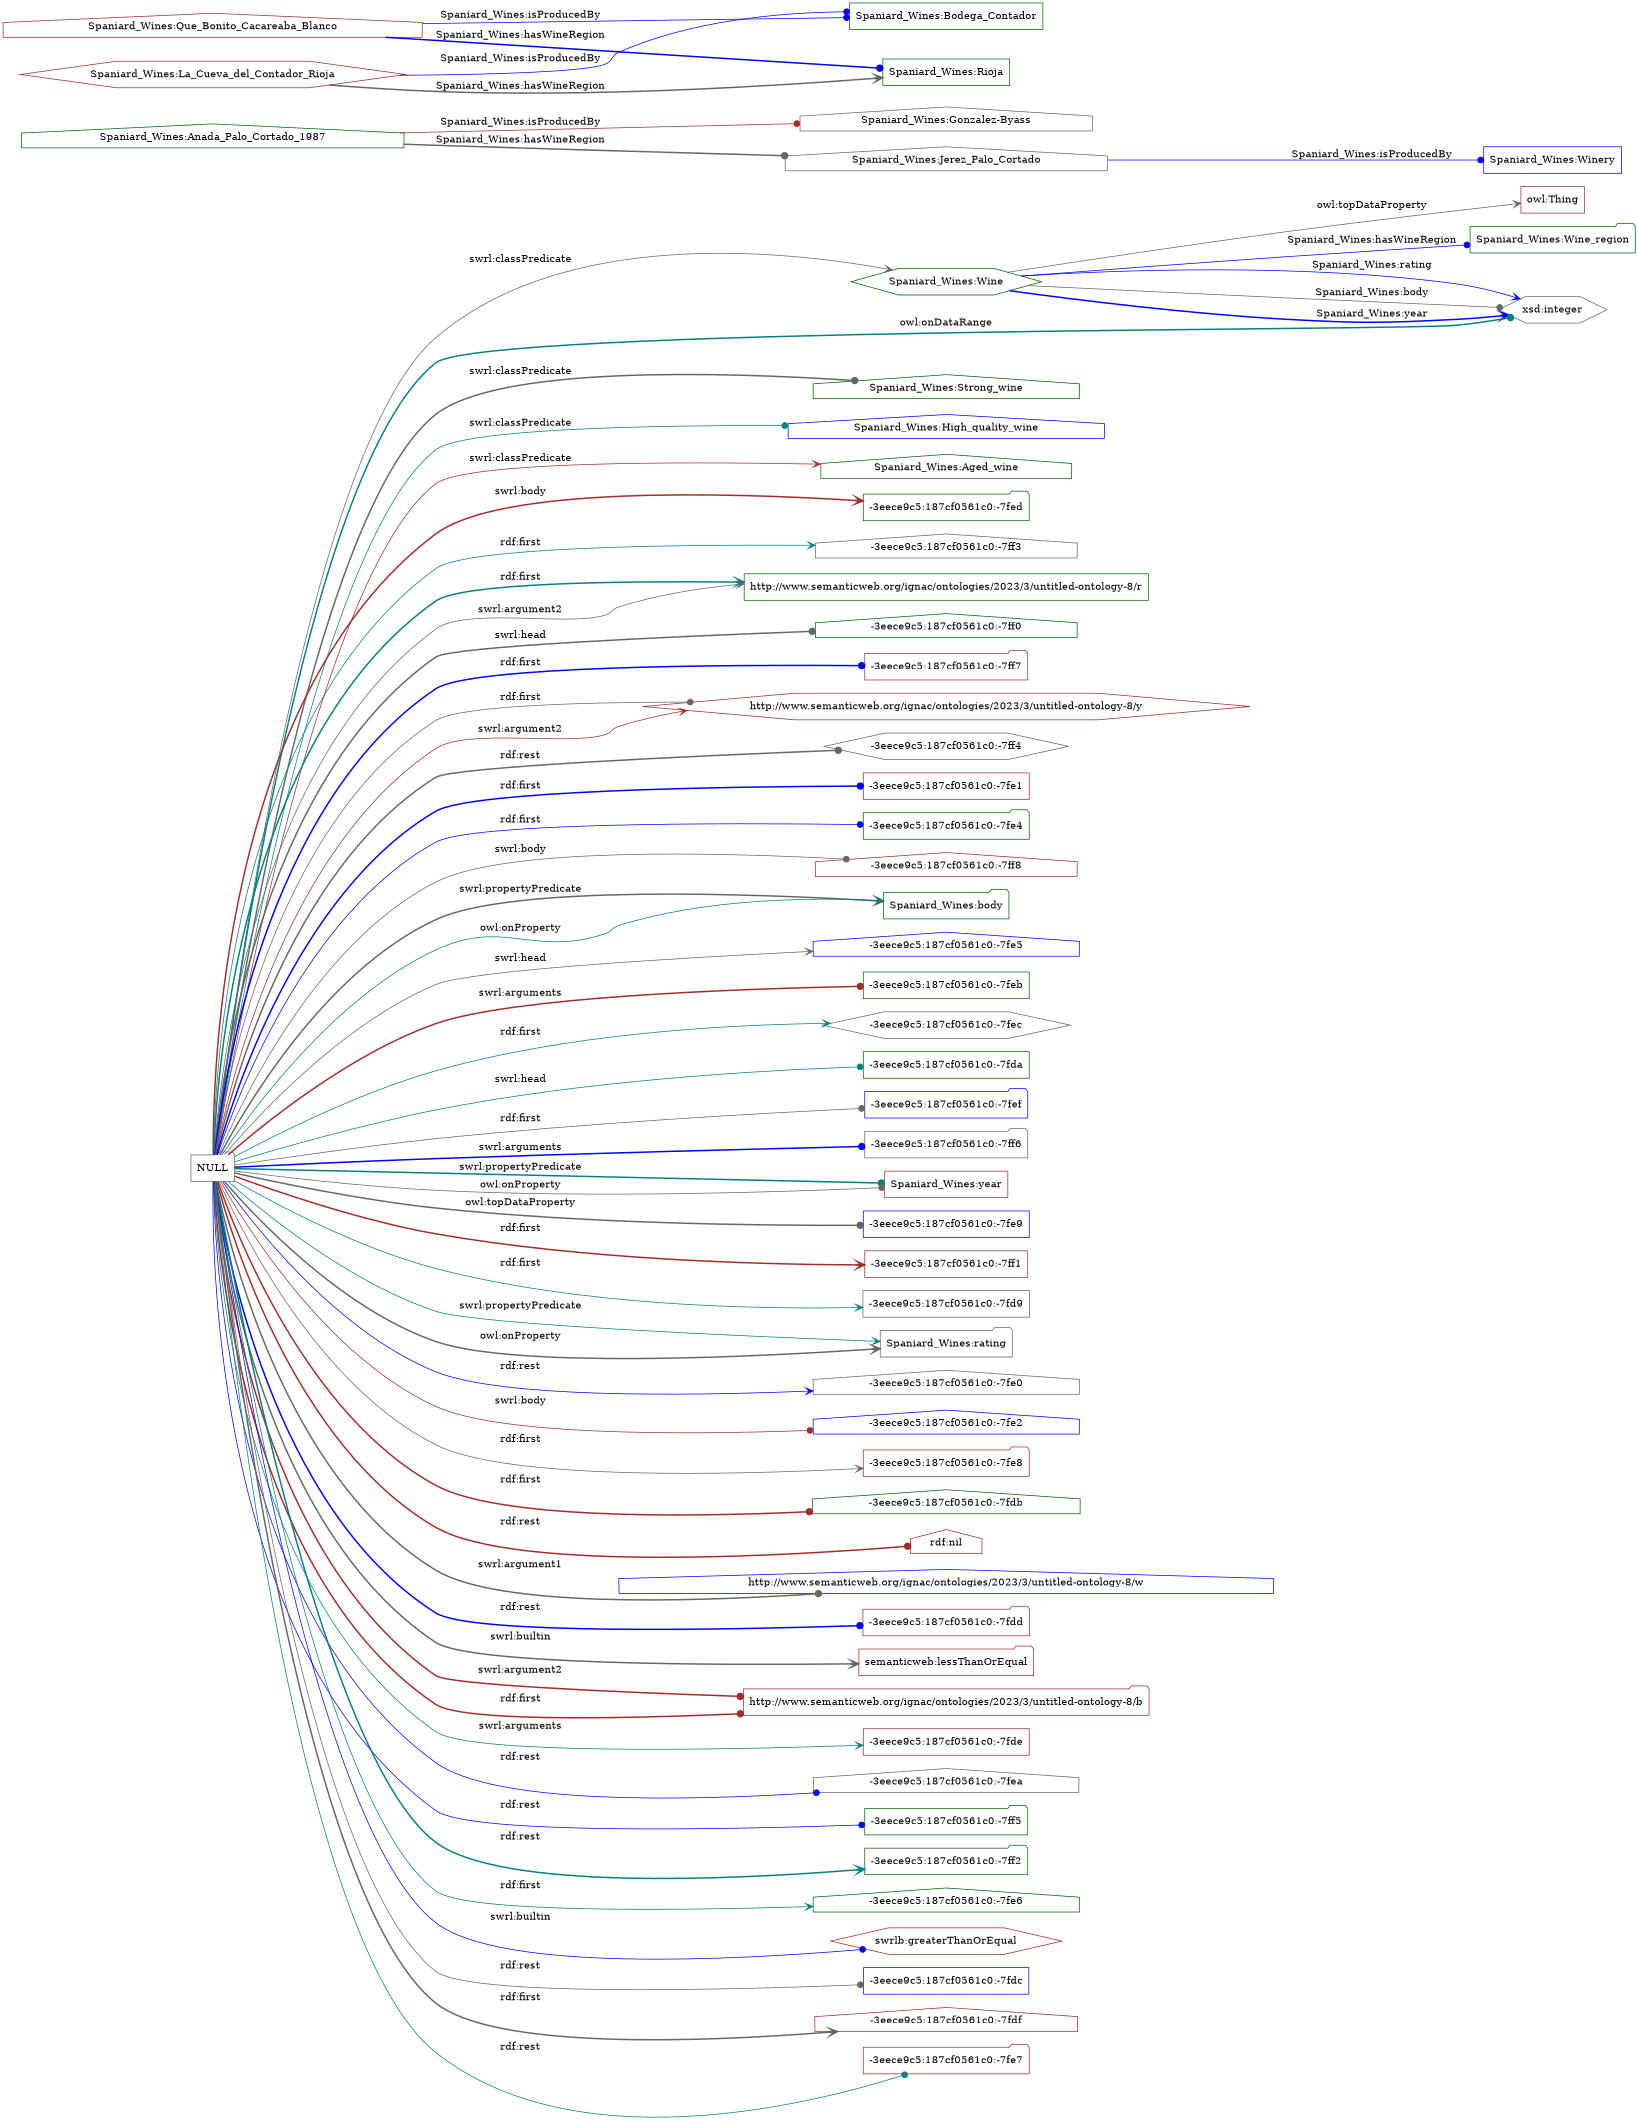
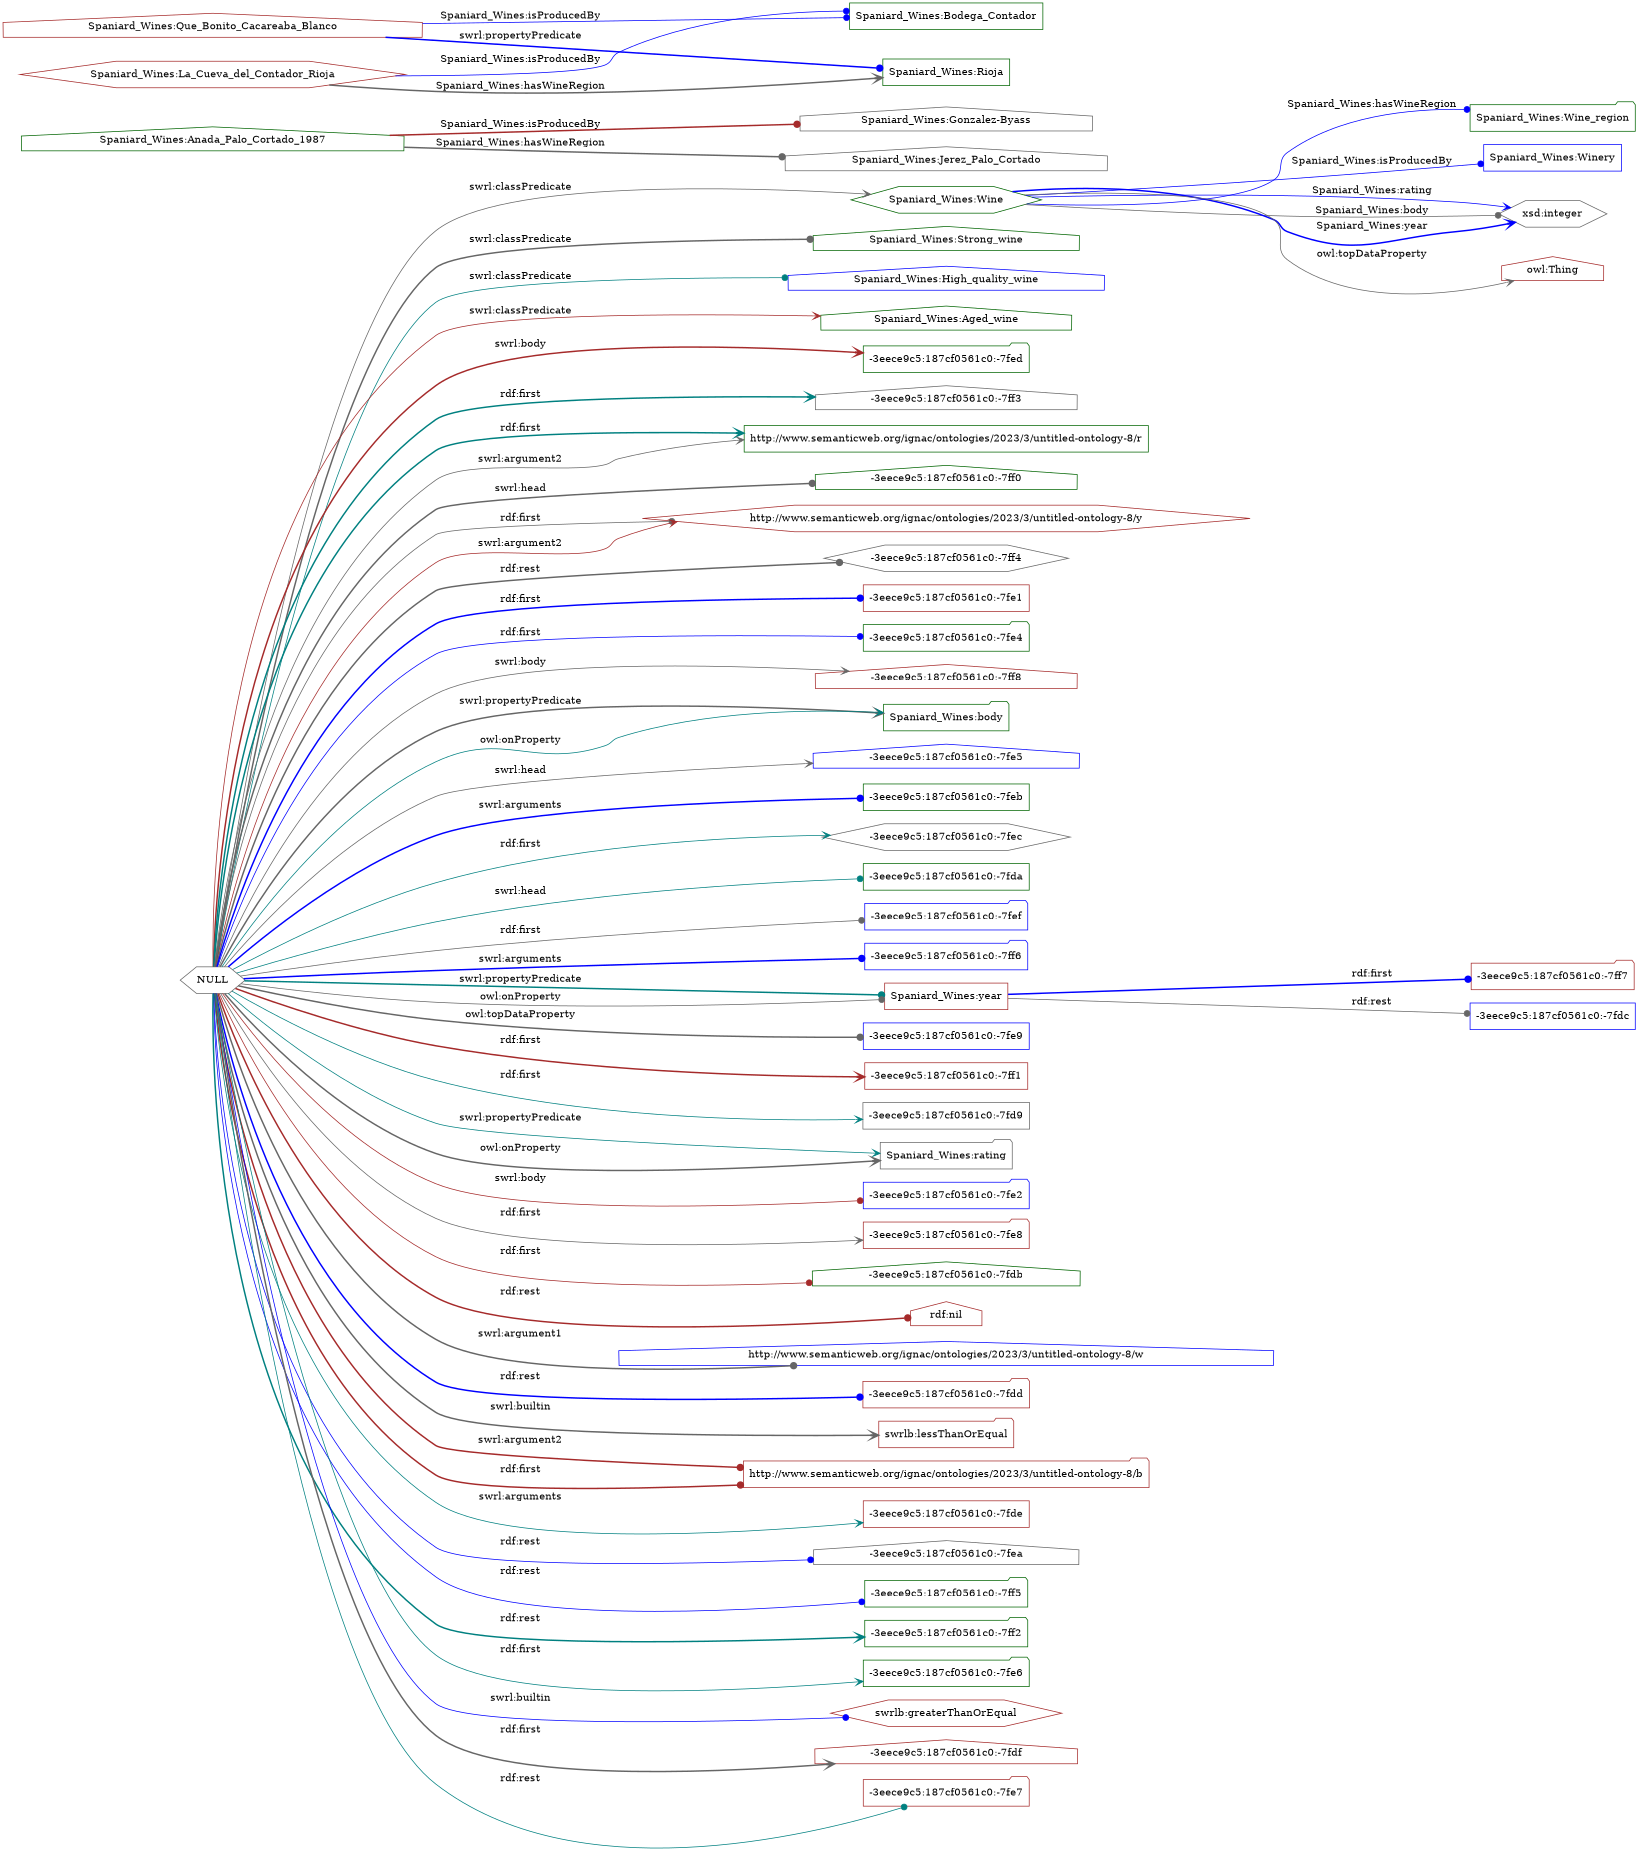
edge "Spaniard_Wines:Que_Bonito_Cacareaba_Blanco" -> "Spaniard_Wines:Rioja": label "Spaniard_Wines:hasWineRegion" -> "swrl:propertyPredicate"
edge "Spaniard_Wines:Anada_Palo_Cortado_1987" -> "Spaniard_Wines:Gonzalez-Byass": style solid -> bold
edge "Spaniard_Wines:Jerez_Palo_Cortado" -> "Spaniard_Wines:Winery": now "Spaniard_Wines:Wine" -> "Spaniard_Wines:Winery"
node "owl:Thing": shape box -> house
edge "NULL" -> "xsd:integer": removed, label "owl:onDataRange"
edge "NULL" -> "-3eece9c5:187cf0561c0:-7ff3": style solid -> bold
edge "NULL" -> "-3eece9c5:187cf0561c0:-7ff7": now "Spaniard_Wines:year" -> "-3eece9c5:187cf0561c0:-7ff7"
edge "NULL" -> "-3eece9c5:187cf0561c0:-7ff8": arrowhead dot -> vee
edge "NULL" -> "-3eece9c5:187cf0561c0:-7feb": color brown -> blue
node "-3eece9c5:187cf0561c0:-7ff6": color gray40 -> blue
node "NULL": shape folder -> hexagon
node "-3eece9c5:187cf0561c0:-7fe0": removed
node "-3eece9c5:187cf0561c0:-7fe2": shape house -> folder
edge "NULL" -> "-3eece9c5:187cf0561c0:-7fdb": style bold -> solid
node "semanticweb:lessThanOrEqual": label "semanticweb:lessThanOrEqual" -> "swrlb:lessThanOrEqual"
edge "NULL" -> "-3eece9c5:187cf0561c0:-7fdc": now "Spaniard_Wines:year" -> "-3eece9c5:187cf0561c0:-7fdc"
node "-3eece9c5:187cf0561c0:-7fe6": shape house -> folder
